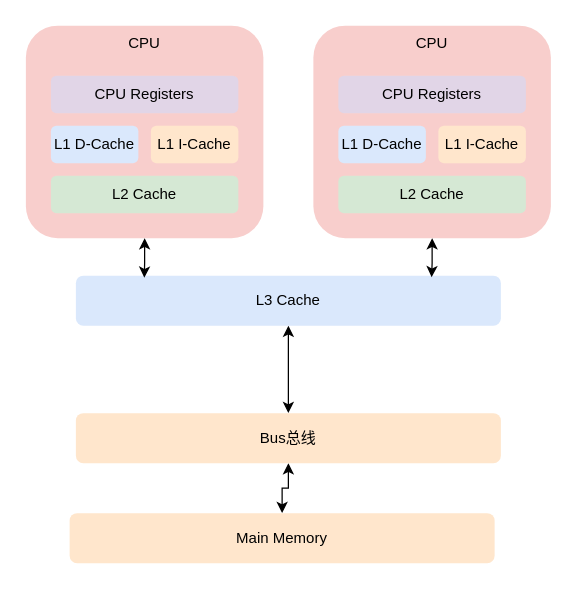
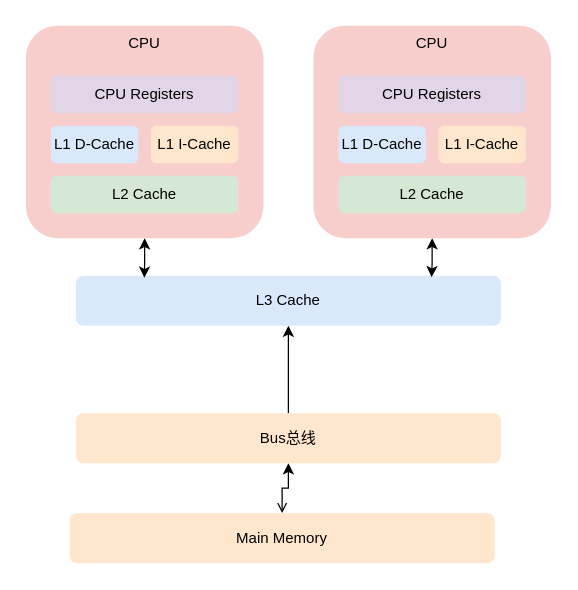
edge "L3 Cache" -- "Bus总线": arrowhead classic -> none
edge "Bus总线" -- "Main Memory": arrowhead classic -> open
